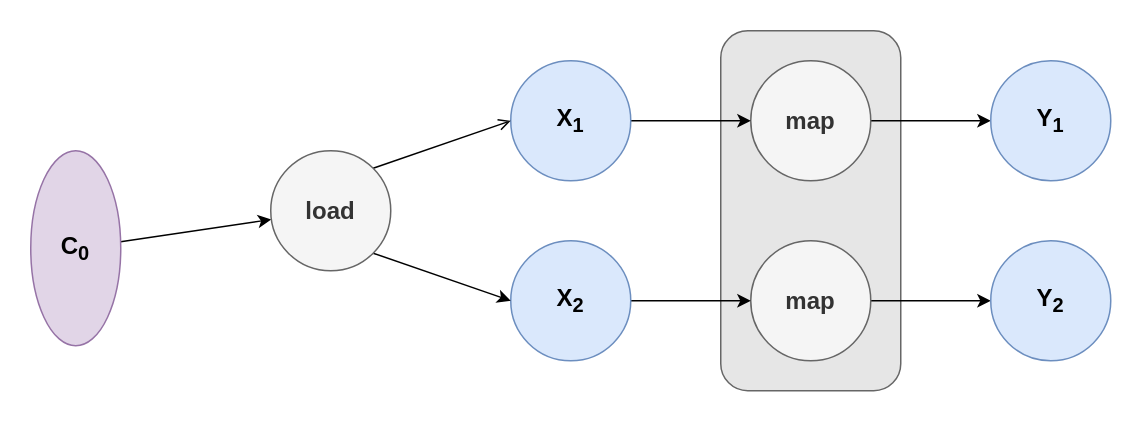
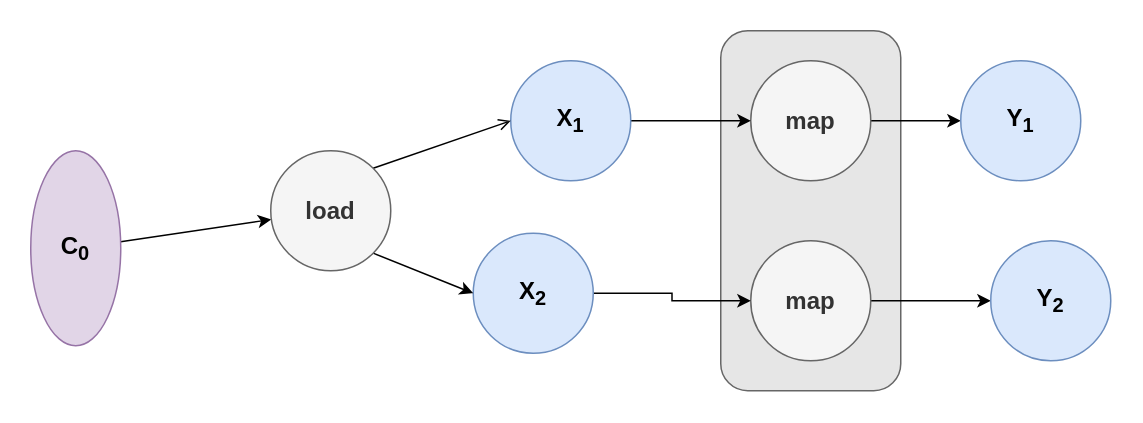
node "Y1": moved (1051, 121) -> (1021, 121)
node "X2": moved (571, 301) -> (533, 293)
